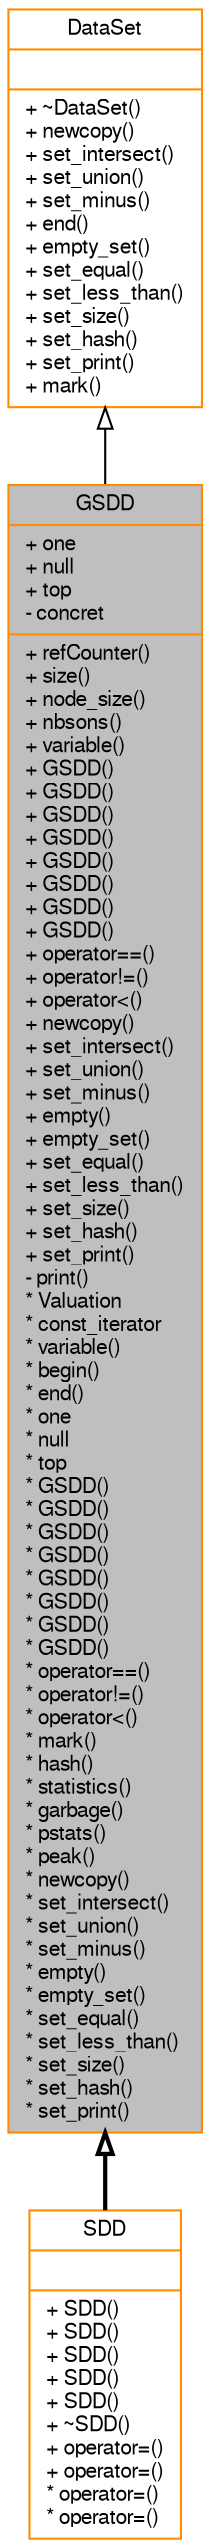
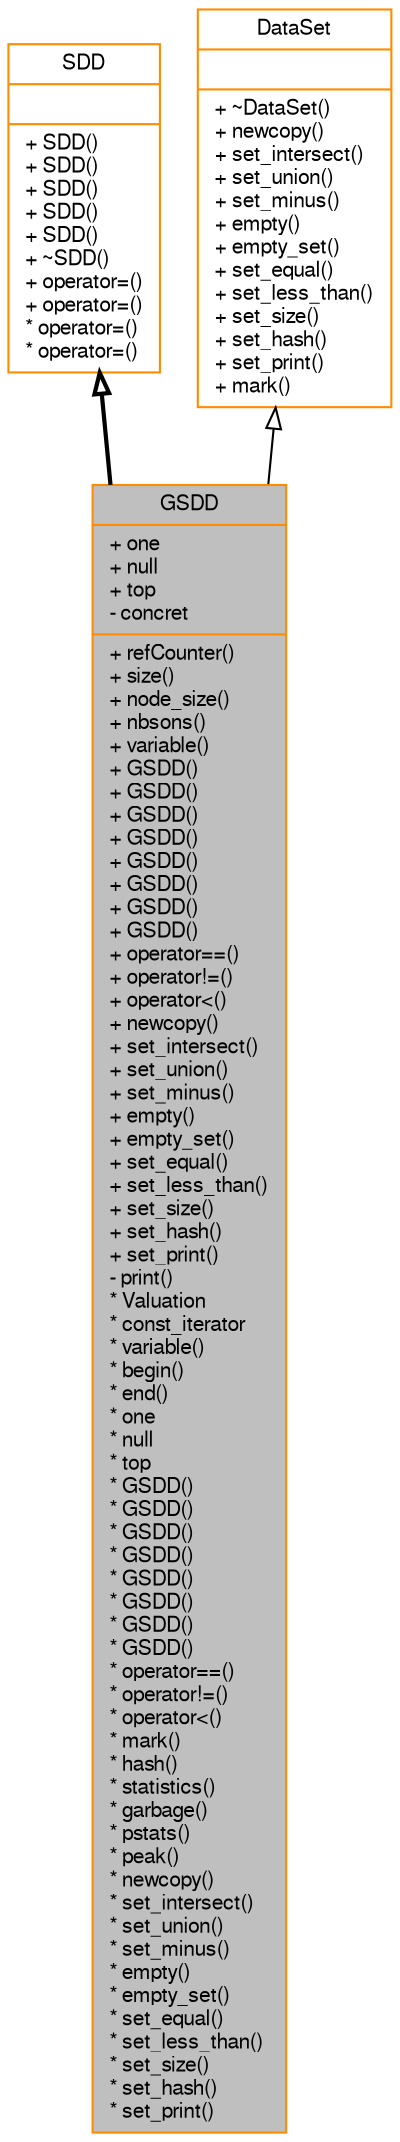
node "DataSet": text "+ end()" -> "+ empty()"
edge "SDD" -> "GSDD": reversed
